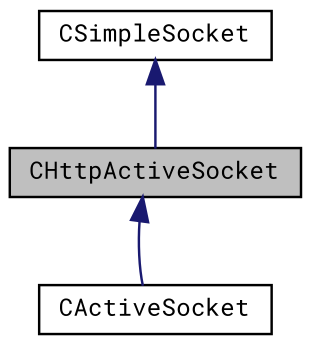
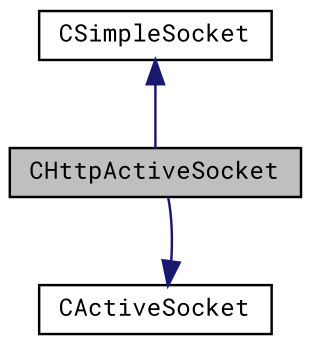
edge "CActiveSocket" -> "CHttpActiveSocket": reversed
